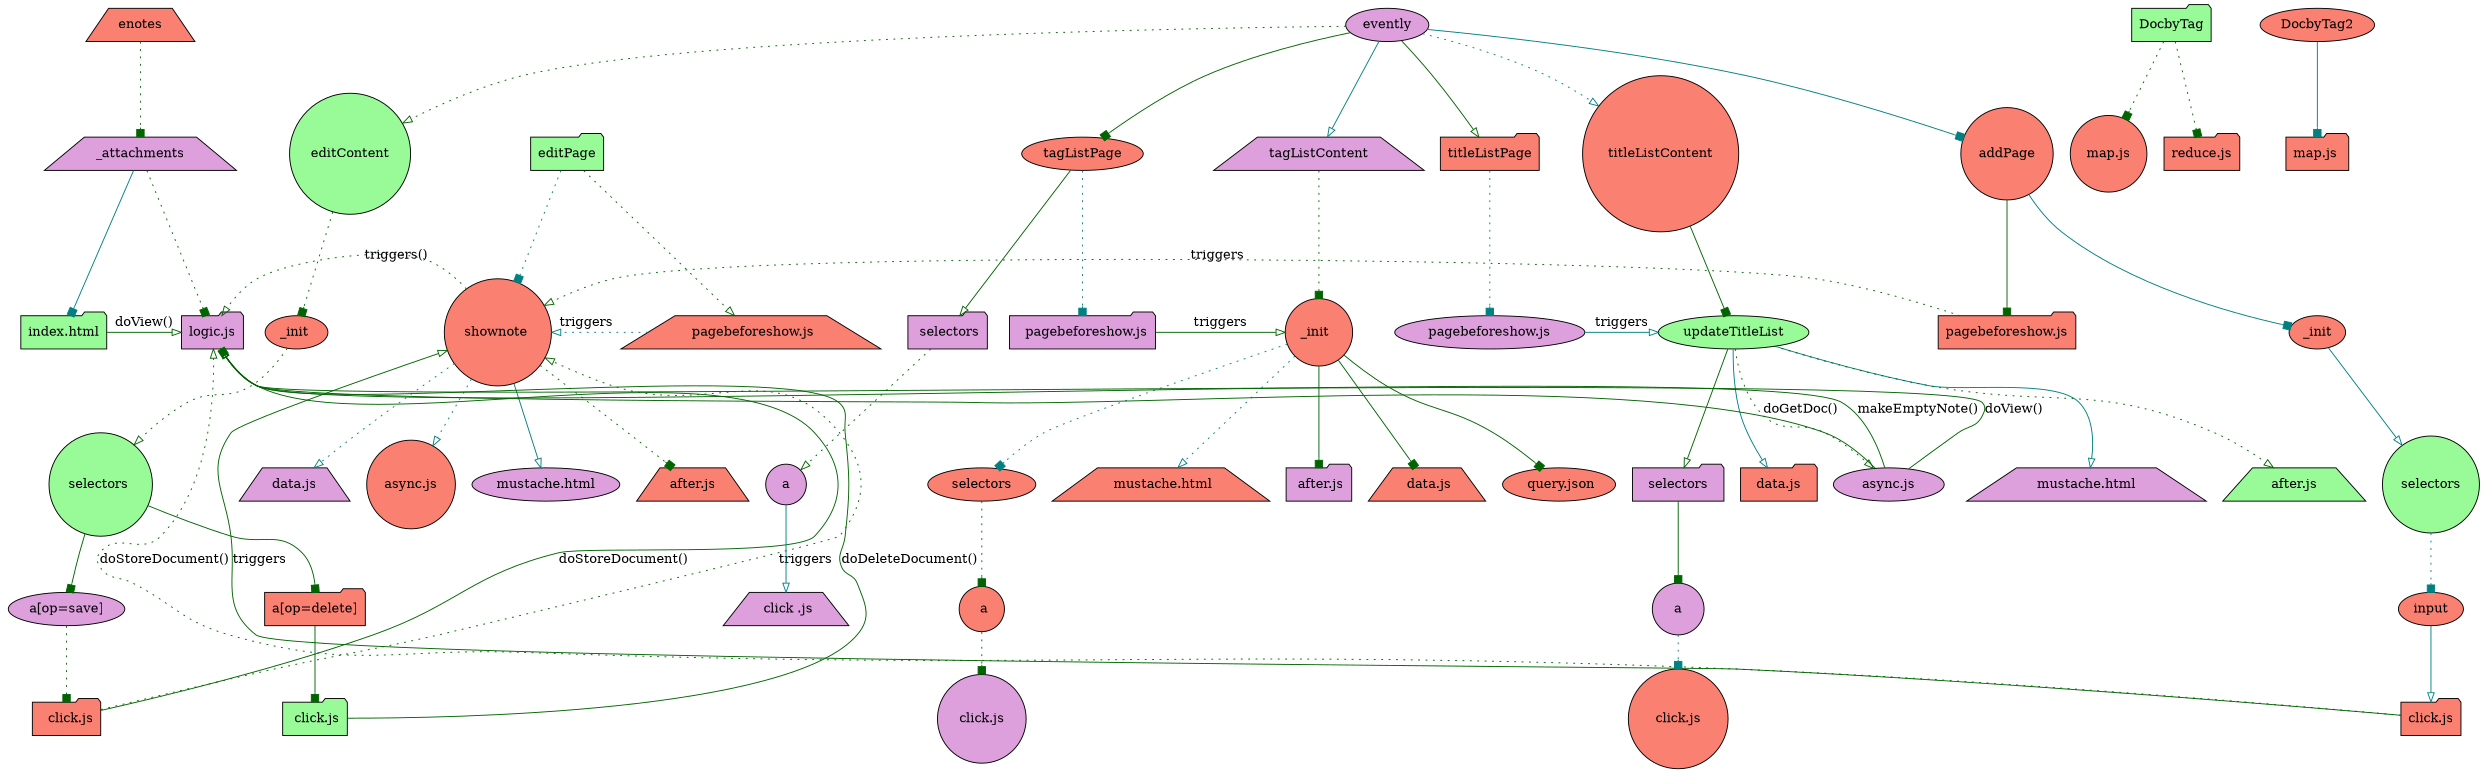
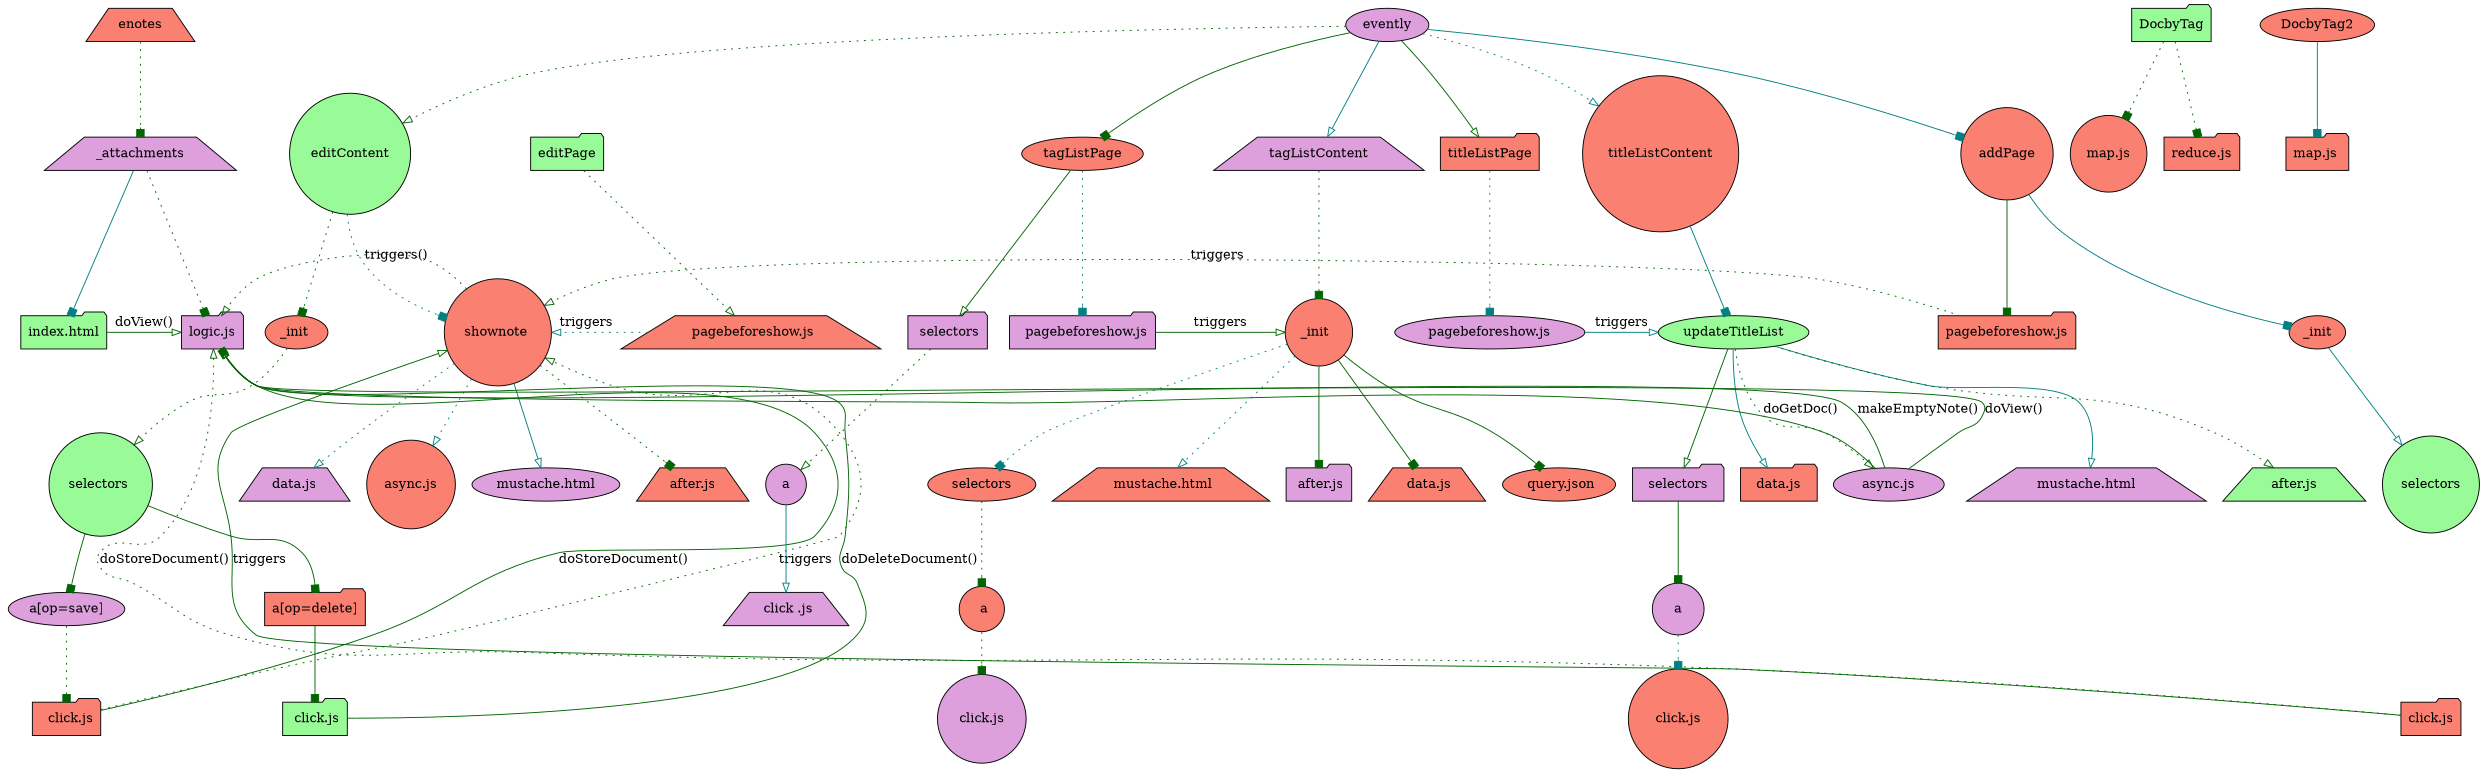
edge "editPage" -> "shownote": now "editContent" -> "shownote"
edge "titleListContent" -> "updateTitleList": color darkgreen -> teal
node "input": removed
